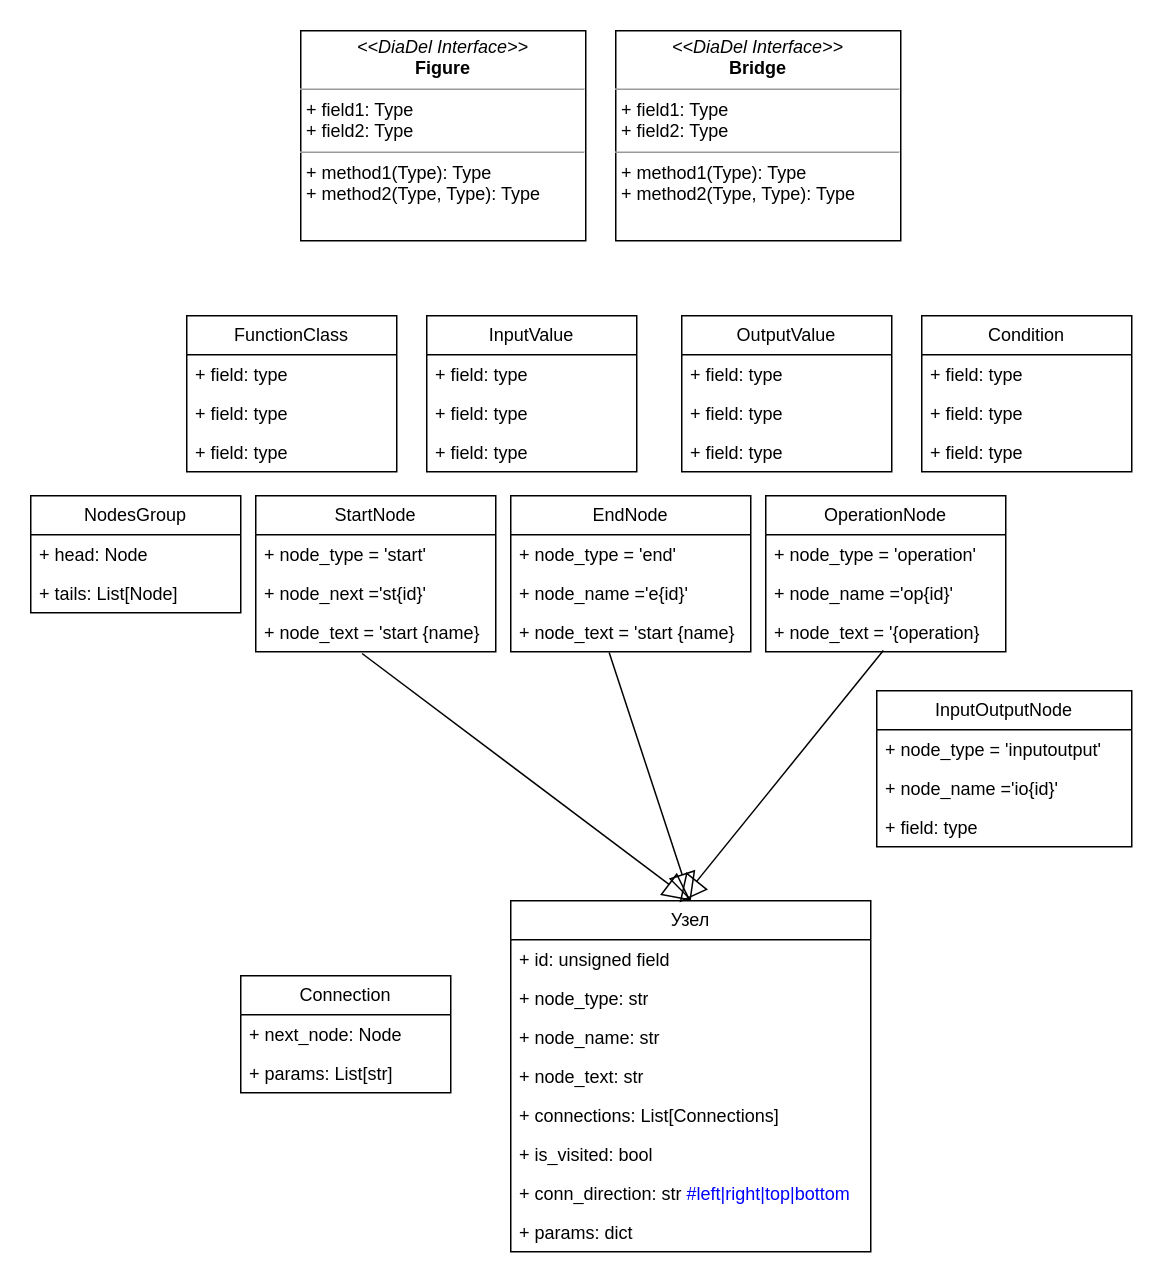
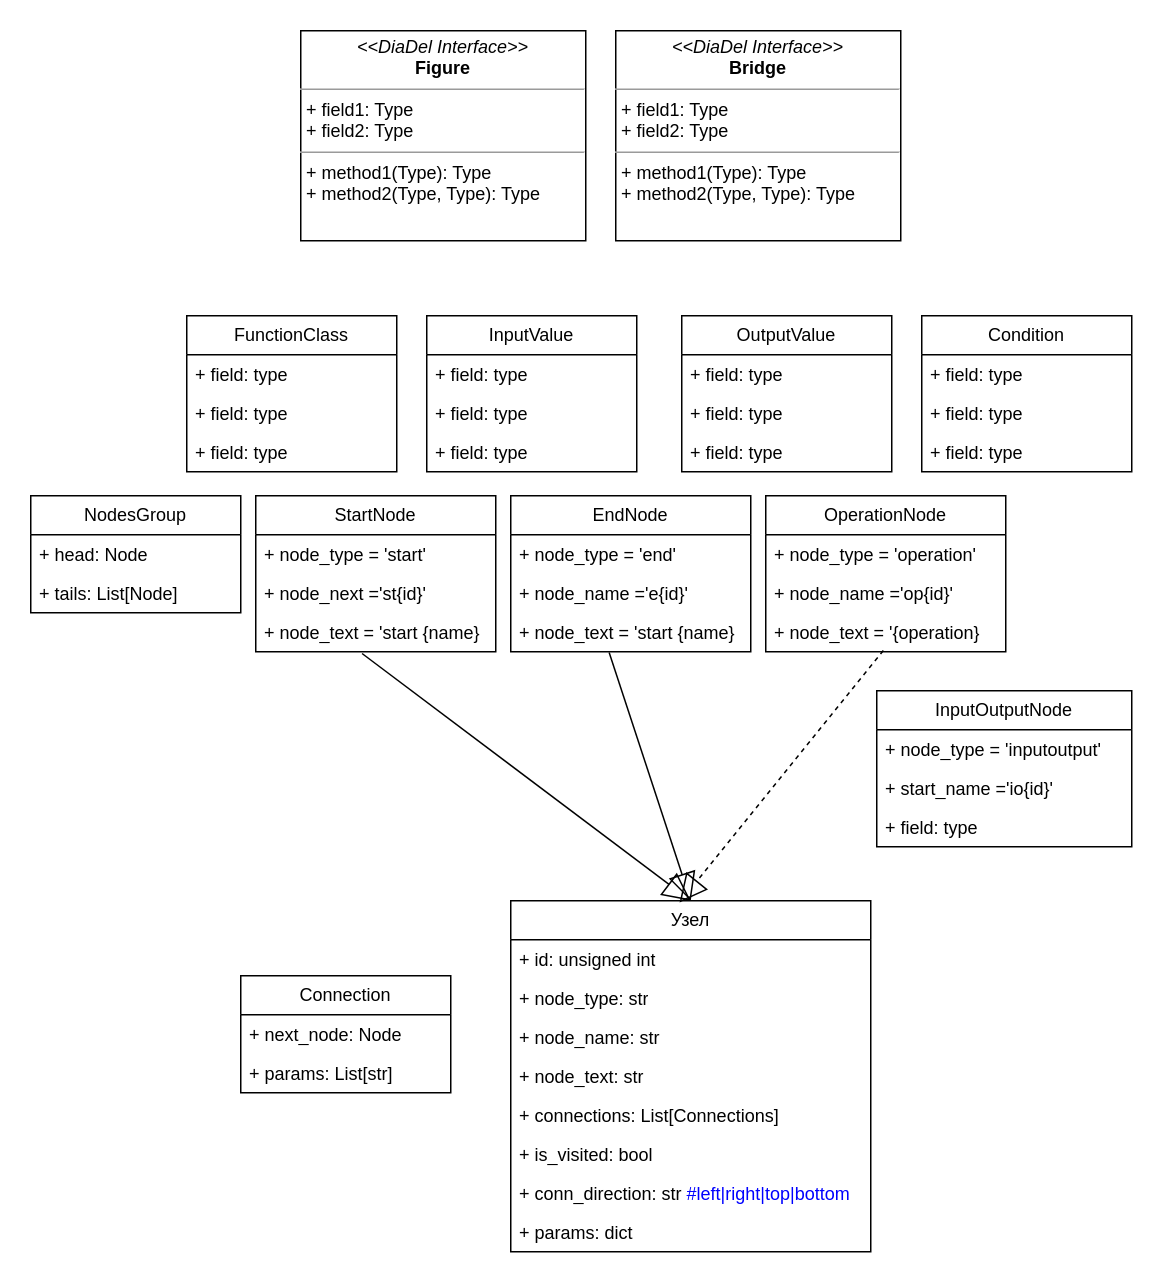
edge "+ node_text = '{operation}" -> "Узел": style solid -> dashed
node "+ node_name ='io{id}'": label "+ node_name ='io{id}'" -> "+ start_name ='io{id}'"
node "+ id: unsigned field": label "+ id: unsigned field" -> "+ id: unsigned int"
